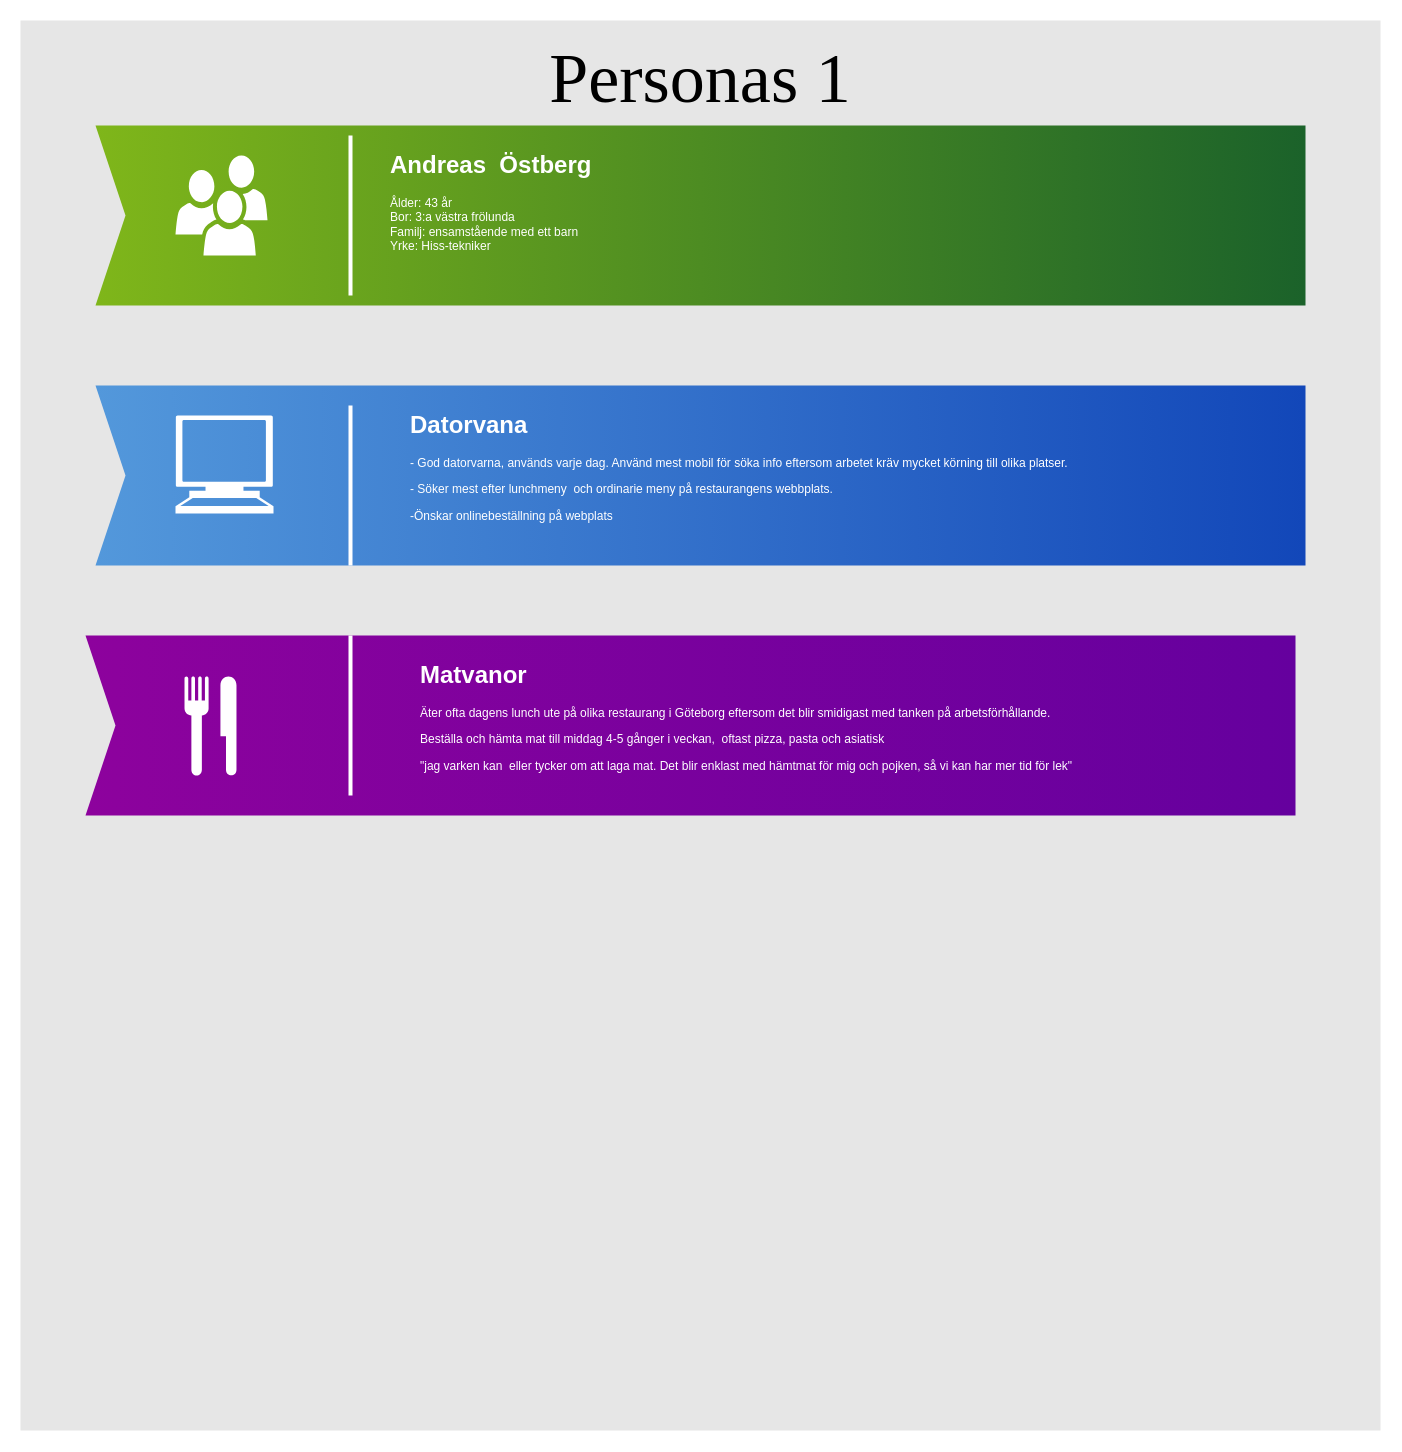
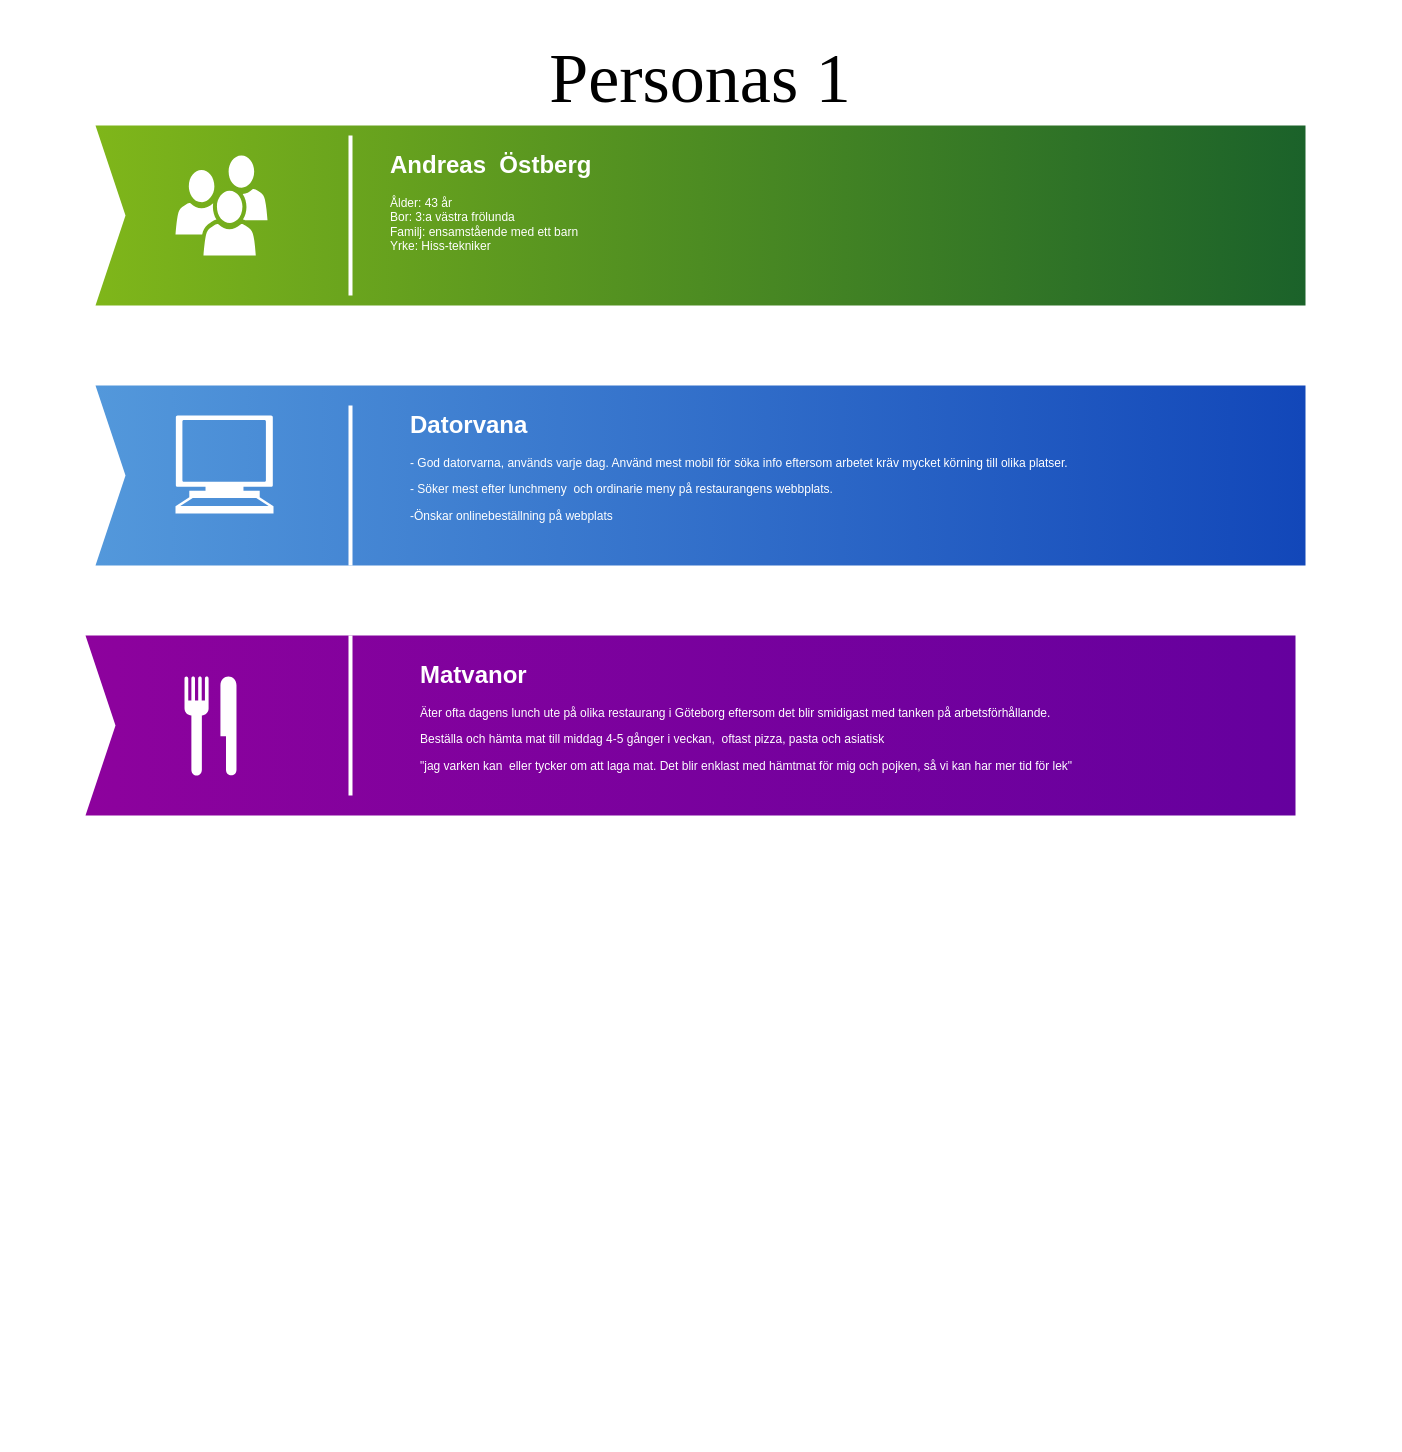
node "Personas 1": fillcolor #e6e6e6 -> #ffffff
